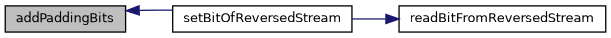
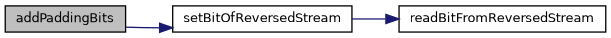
edge "setBitOfReversedStream" -> "addPaddingBits": reversed
